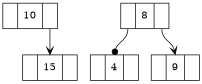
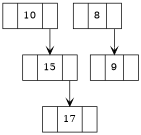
node "4": removed
node "17": added
